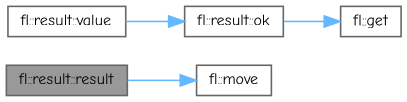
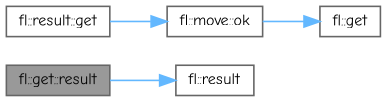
node "fl::result::value": label "fl::result::value" -> "fl::result::get"
node "fl::result::ok": label "fl::result::ok" -> "fl::move::ok"
node "fl::result::result": label "fl::result::result" -> "fl::get::result"
node "fl::move": label "fl::move" -> "fl::result"
